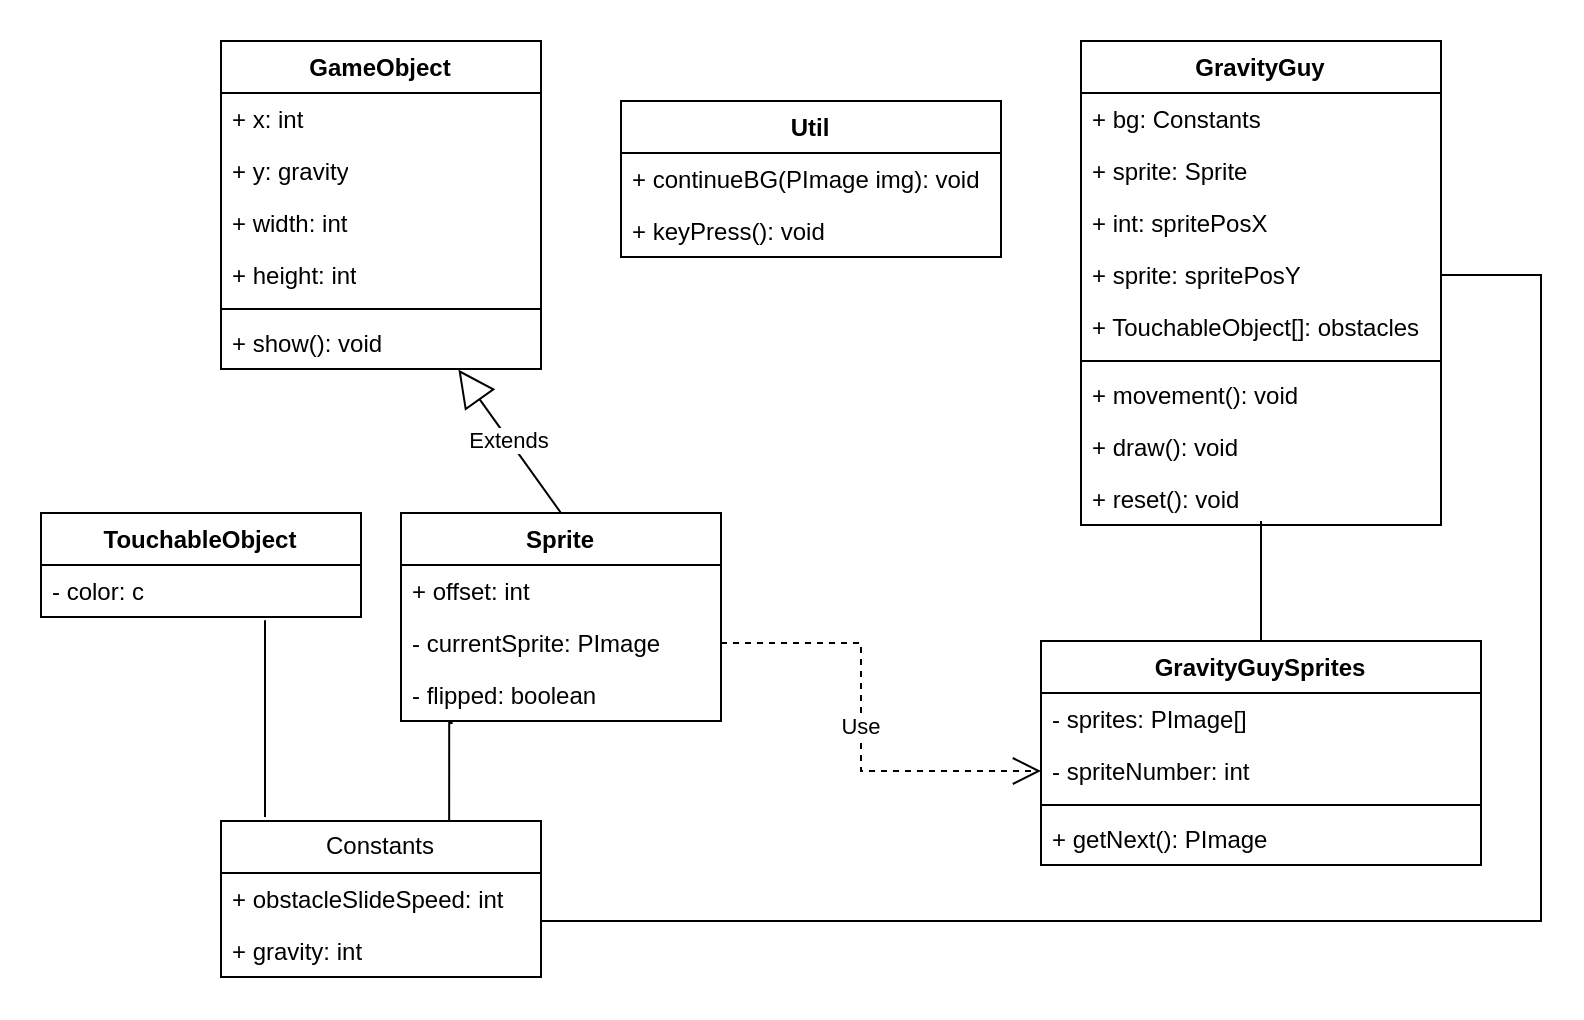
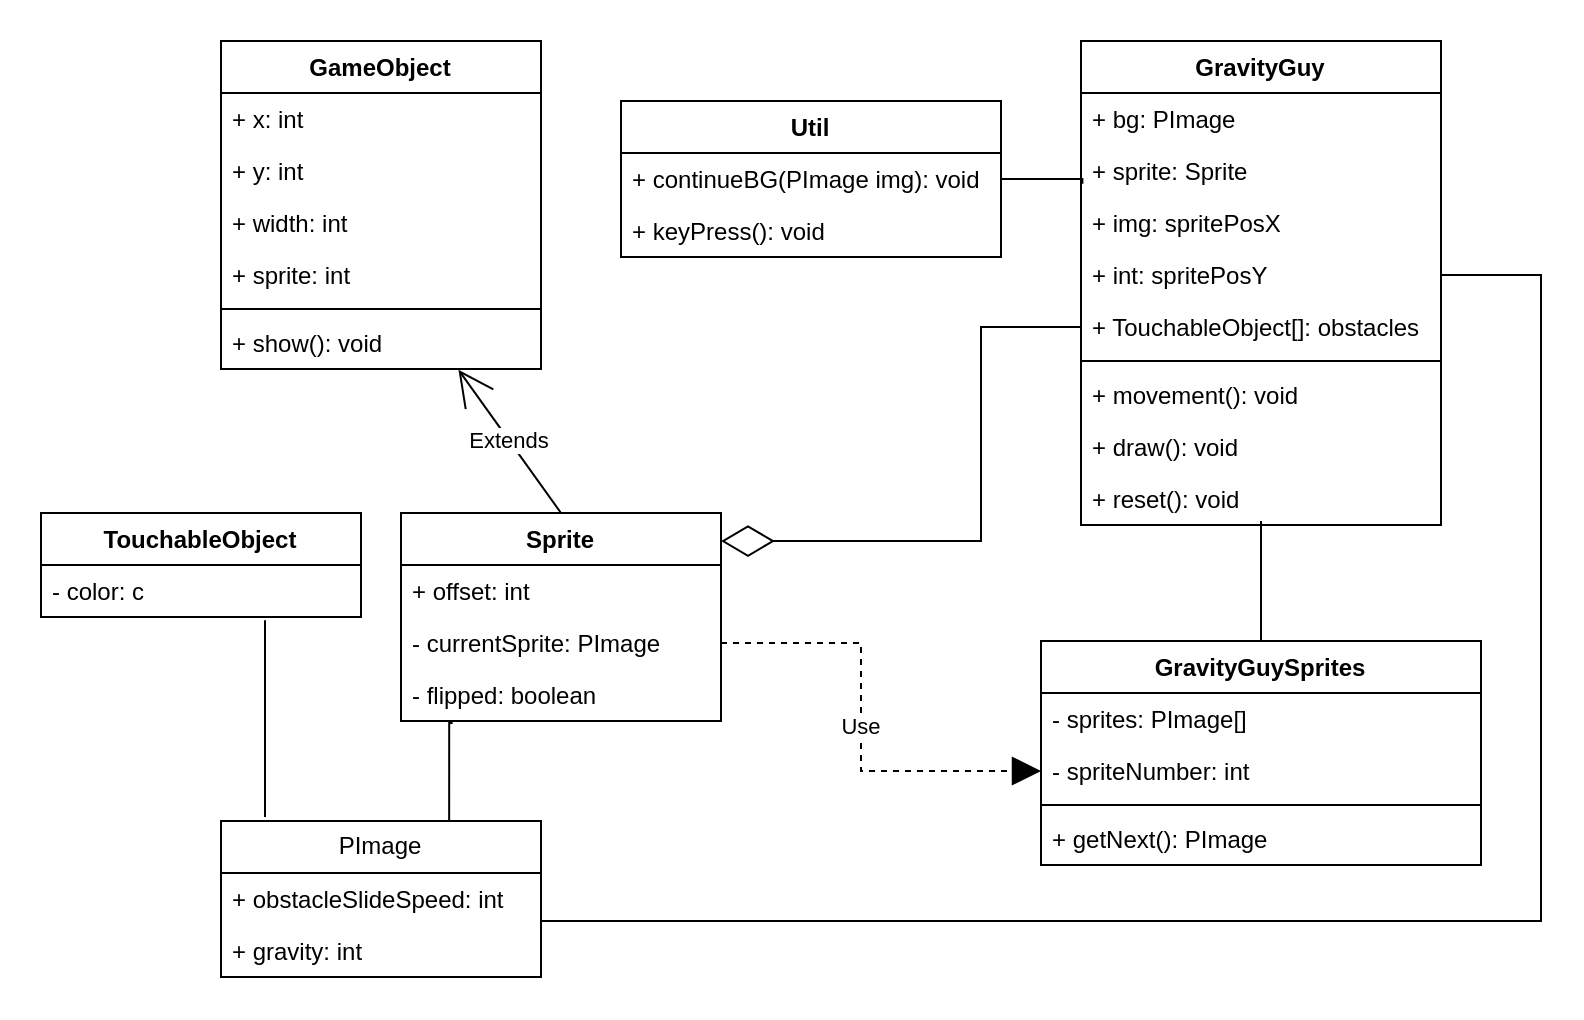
node "+ bg: Constants": label "+ bg: Constants" -> "+ bg: PImage"
node "+ y: gravity": label "+ y: gravity" -> "+ y: int"
edge "+ sprite: Sprite" -- "+ continueBG(PImage img): void": added
node "+ int: spritePosX": label "+ int: spritePosX" -> "+ img: spritePosX"
node "+ height: int": label "+ height: int" -> "+ sprite: int"
node "+ sprite: spritePosY": label "+ sprite: spritePosY" -> "+ int: spritePosY"
edge "Sprite" -> "+ show(): void": arrowhead block -> open
edge "+ TouchableObject[]: obstacles" -> "Sprite": added
edge "- currentSprite: PImage" -> "- spriteNumber: int": arrowhead open -> block
node "Constants": label "Constants" -> "PImage"
